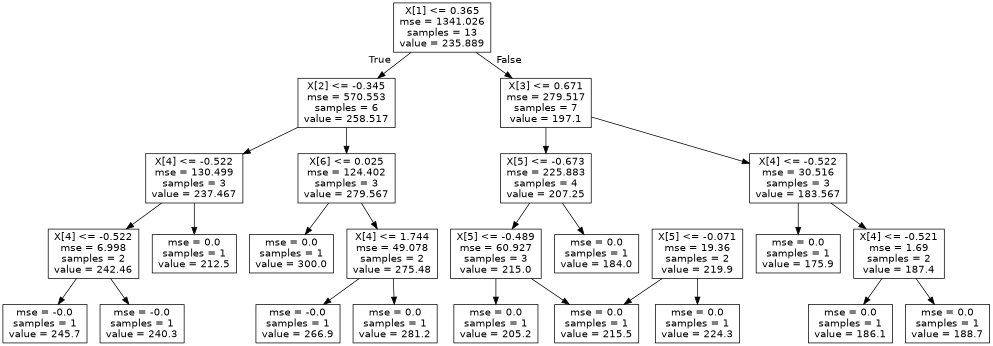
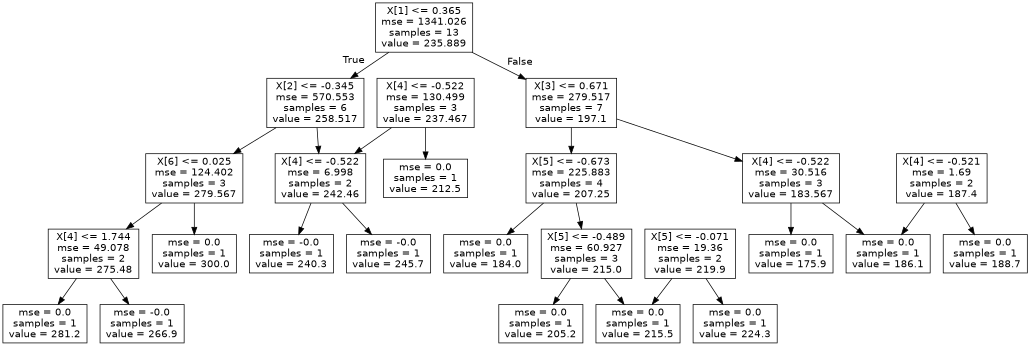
edge "X[2] <= -0.345 mse = 570.553 samples = 6 value = 258.517" -> "X[4] <= -0.522 mse = 130.499 samples = 3 value = 237.467": now "X[2] <= -0.345 mse = 570.553 samples = 6 value = 258.517" -> "X[4] <= -0.522 mse = 6.998 samples = 2 value = 242.46"
edge "X[4] <= -0.522 mse = 30.516 samples = 3 value = 183.567" -> "X[4] <= -0.521 mse = 1.69 samples = 2 value = 187.4": now "X[4] <= -0.522 mse = 30.516 samples = 3 value = 183.567" -> "mse = 0.0 samples = 1 value = 186.1"
